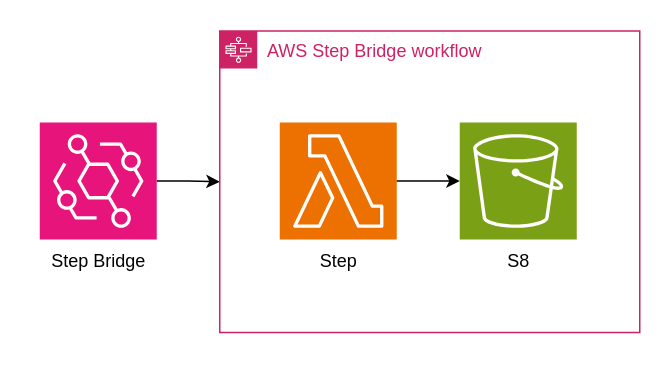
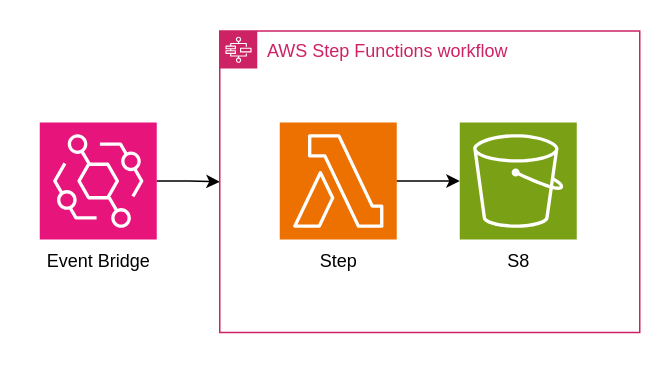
node "AWS Step Bridge workflow": label "AWS Step Bridge workflow" -> "AWS Step Functions workflow"
node "Step Bridge": label "Step Bridge" -> "Event Bridge"
